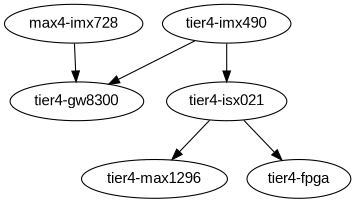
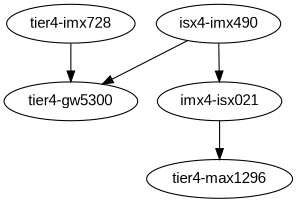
node "max4-imx728": label "max4-imx728" -> "tier4-imx728"
node "tier4-imx490": label "tier4-imx490" -> "isx4-imx490"
node "tier4-gw8300": label "tier4-gw8300" -> "tier4-gw5300"
node "tier4-isx021": label "tier4-isx021" -> "imx4-isx021"
node "tier4-fpga": removed
